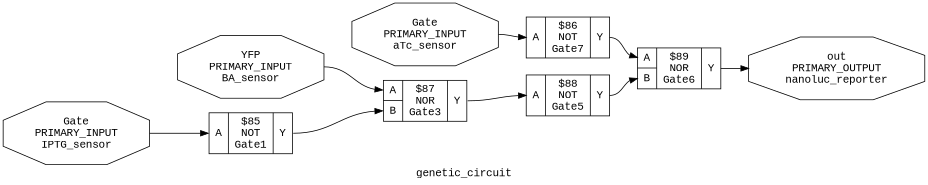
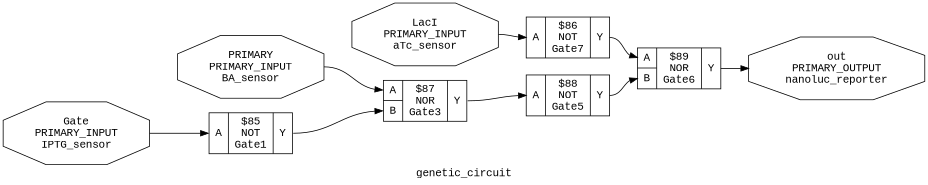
node "Gate PRIMARY_INPUT aTc_sensor": label "Gate PRIMARY_INPUT aTc_sensor" -> "LacI PRIMARY_INPUT aTc_sensor"
node "YFP PRIMARY_INPUT BA_sensor": label "YFP PRIMARY_INPUT BA_sensor" -> "PRIMARY PRIMARY_INPUT BA_sensor"
